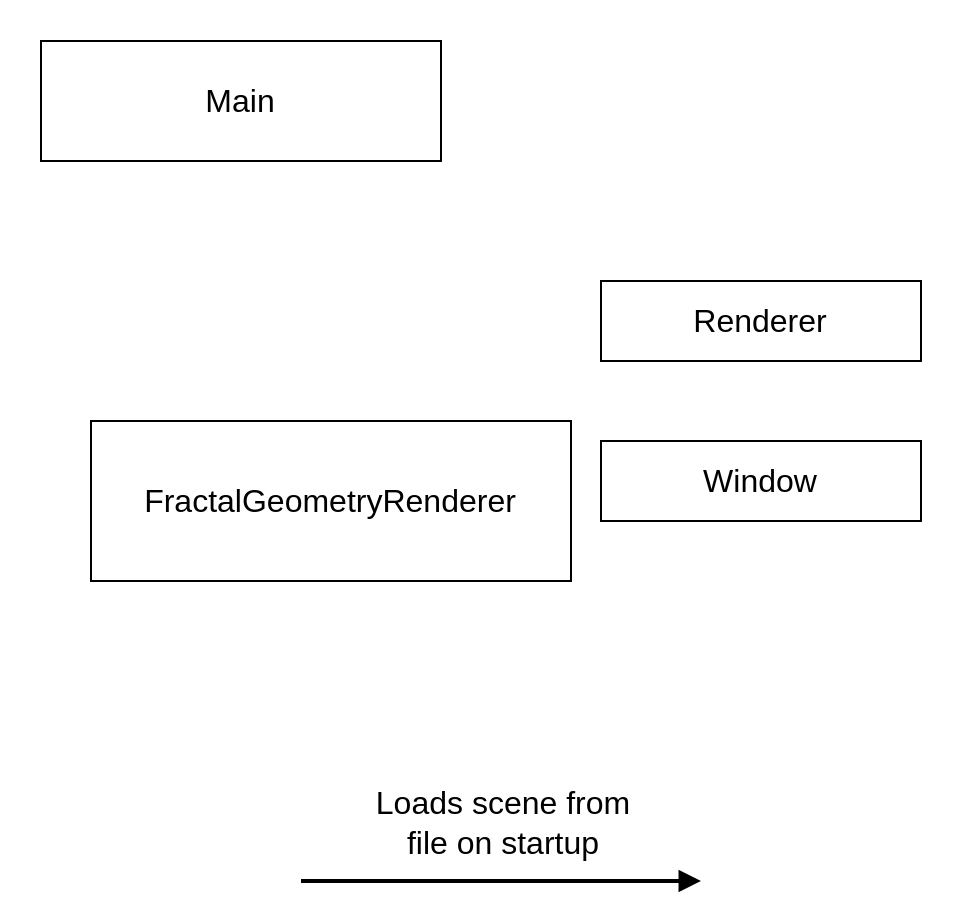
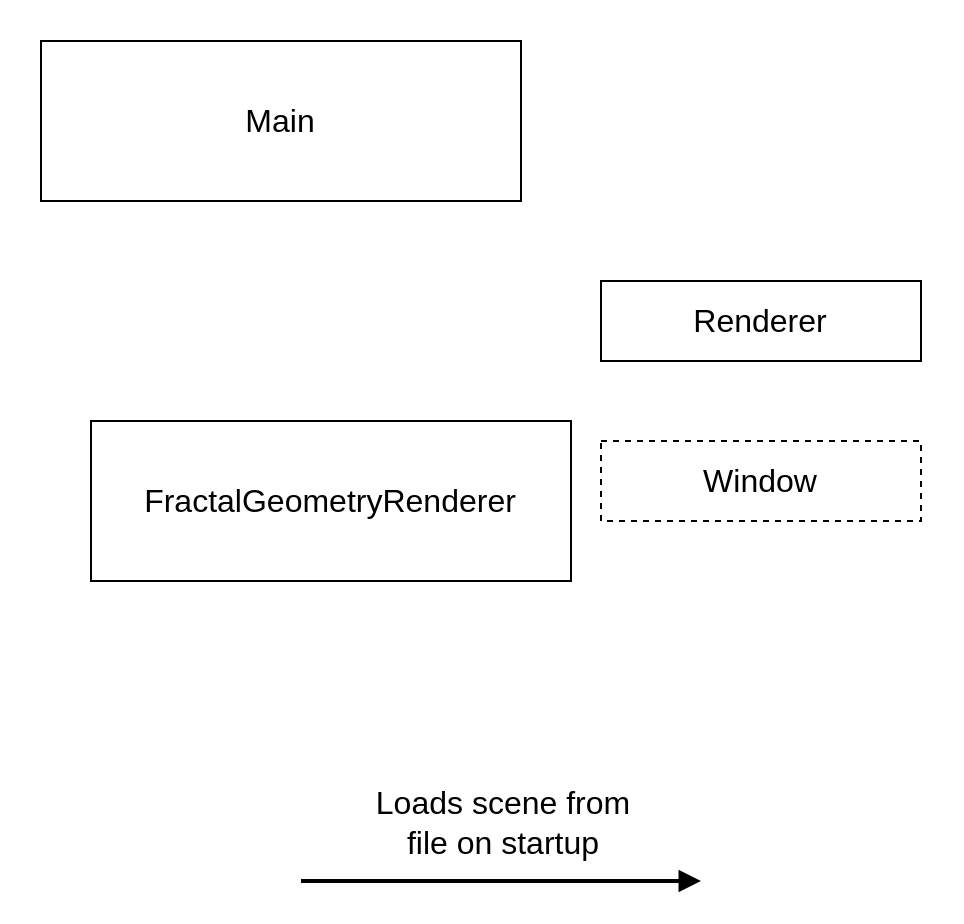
node "Main": size 400x120 -> 480x160
node "Window": style solid -> dashed
